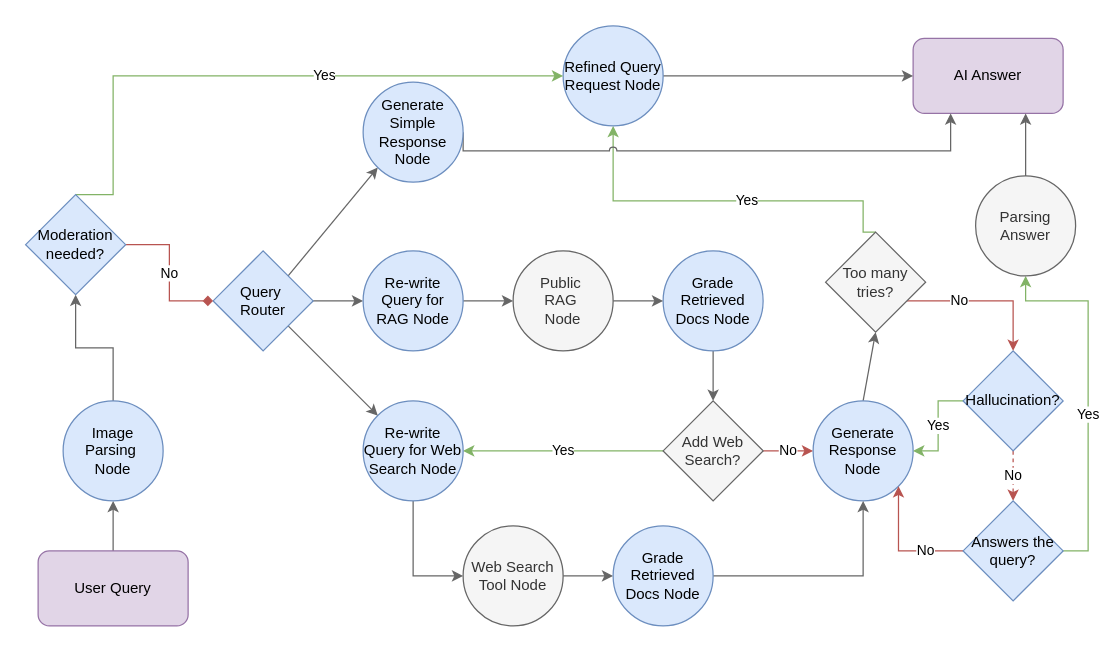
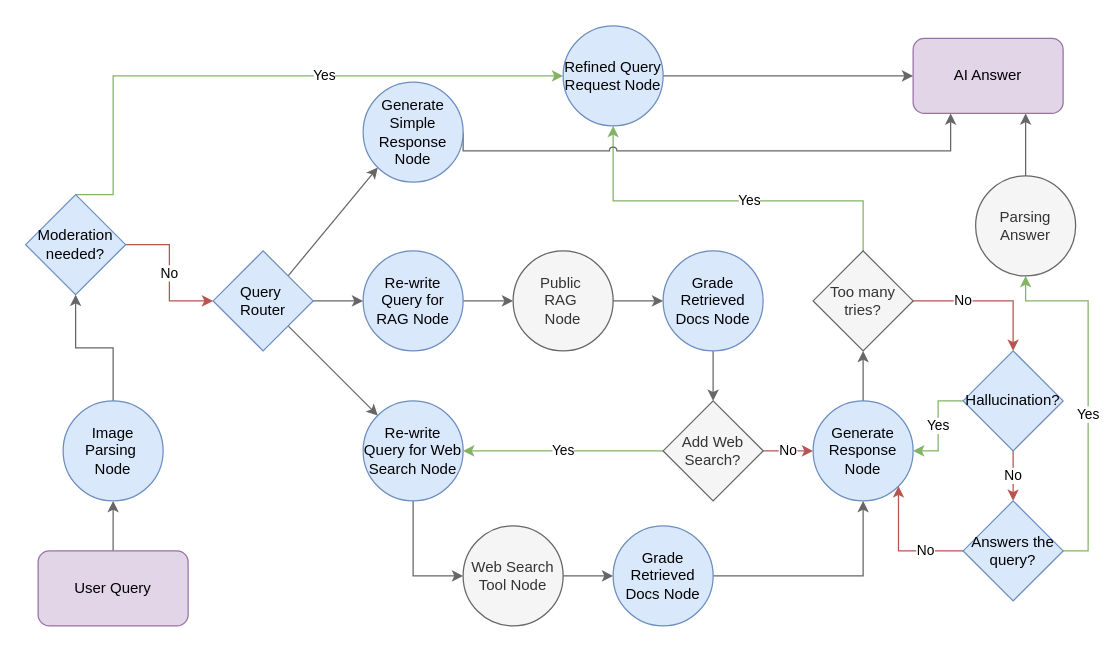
node "Too many tries?": moved (876, 282) -> (863, 301)
edge "Moderation needed?" -> "Query Router": arrowhead diamond -> classic
edge "Hallucination?" -> "Answers the query?": style dashed -> solid
